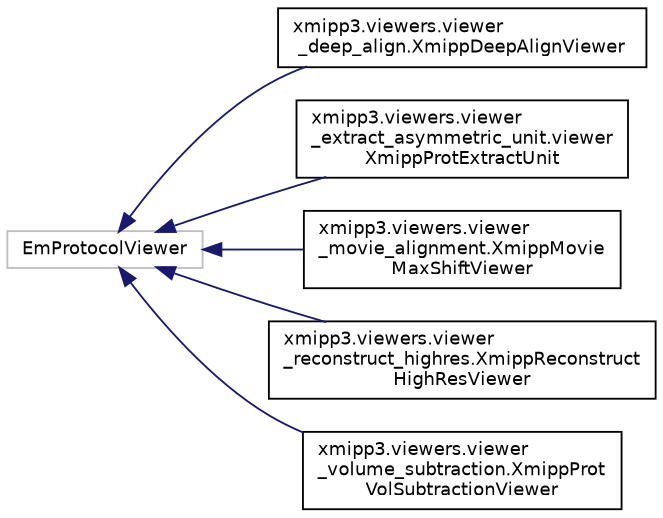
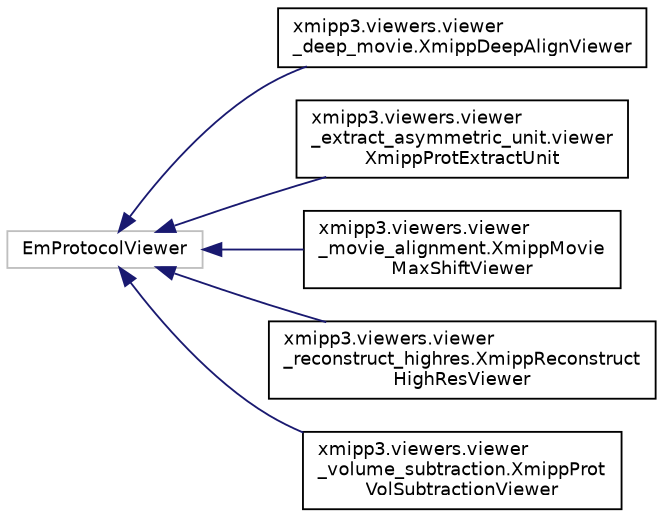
node "xmipp3.viewers.viewer _deep_align.XmippDeepAlignViewer": label "xmipp3.viewers.viewer _deep_align.XmippDeepAlignViewer" -> "xmipp3.viewers.viewer _deep_movie.XmippDeepAlignViewer"
